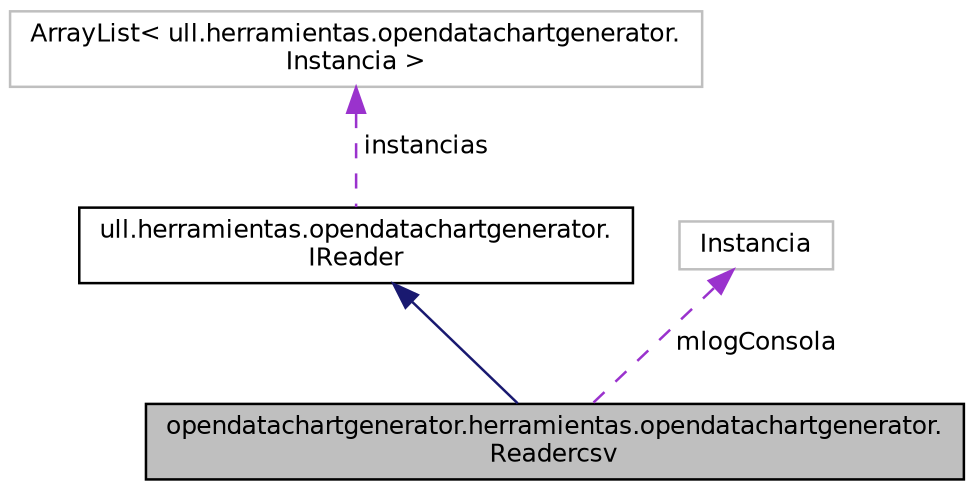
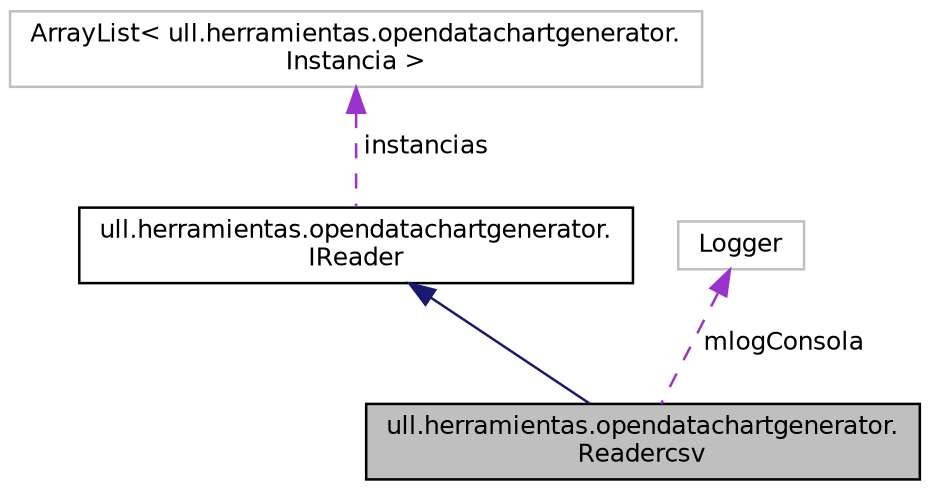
node "Instancia": label "Instancia" -> "Logger"
node "opendatachartgenerator.herramientas.opendatachartgenerator. Readercsv": label "opendatachartgenerator.herramientas.opendatachartgenerator. Readercsv" -> "ull.herramientas.opendatachartgenerator. Readercsv"
